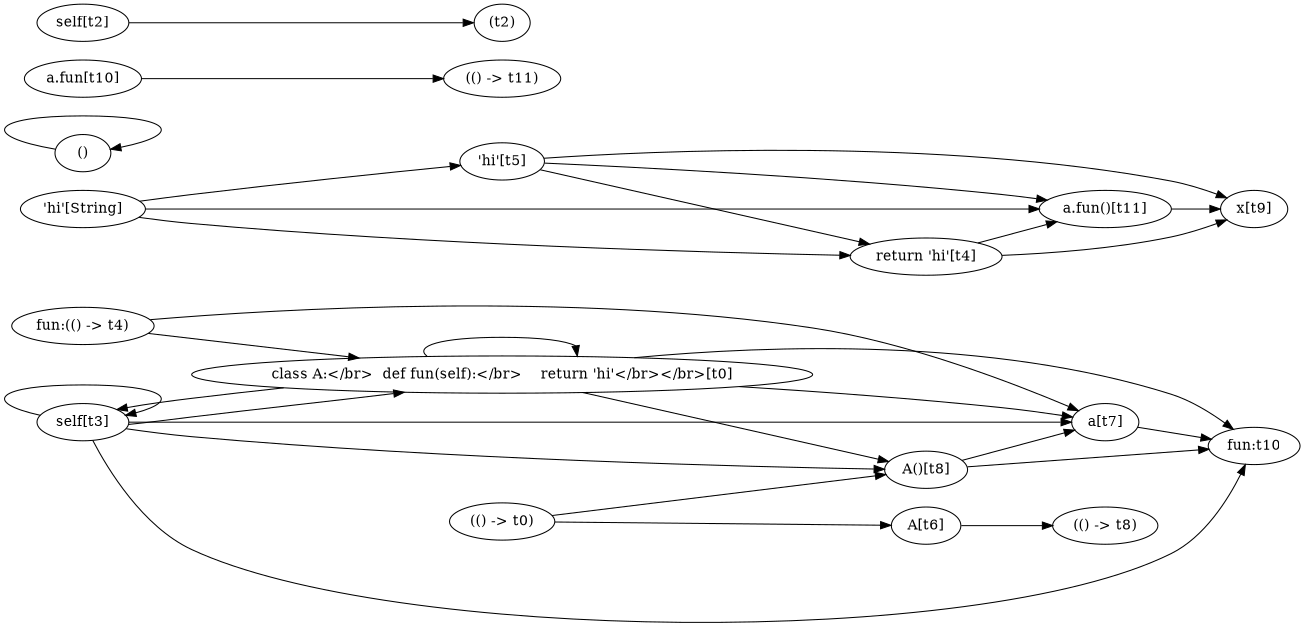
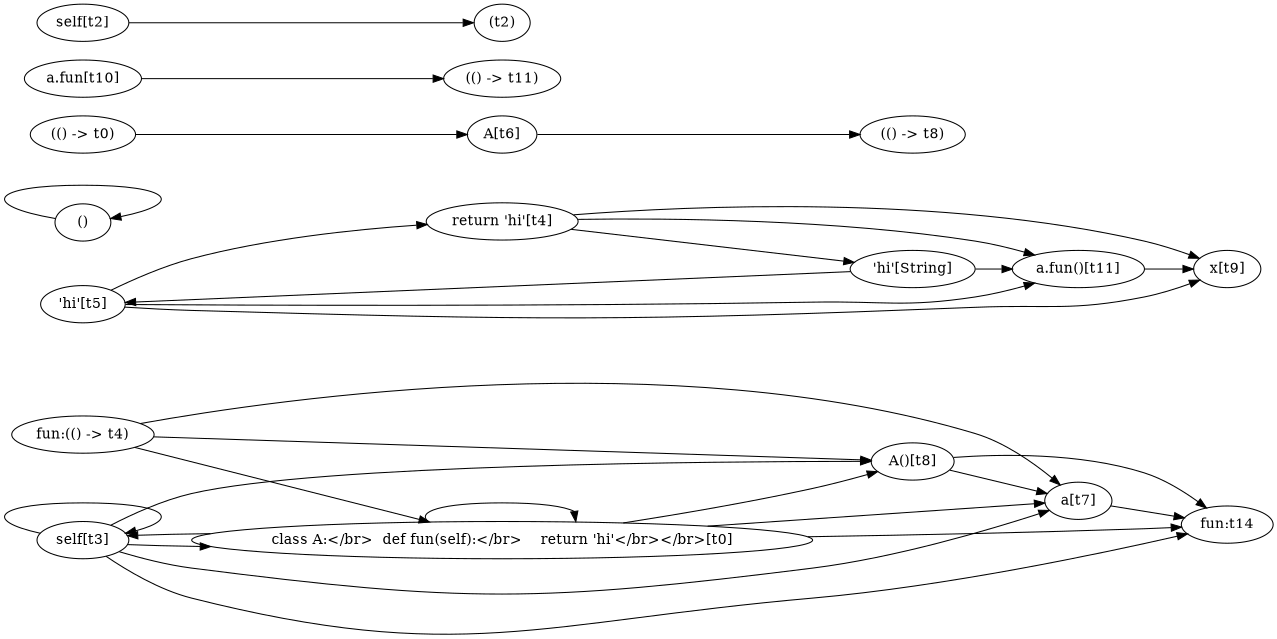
edge "'hi'[String]" -> "return 'hi'[t4]": reversed
node "fun:t10": label "fun:t10" -> "fun:t14"
edge "(() -> t0)" -> "A()[t8]": now "fun:(() -> t4)" -> "A()[t8]"
